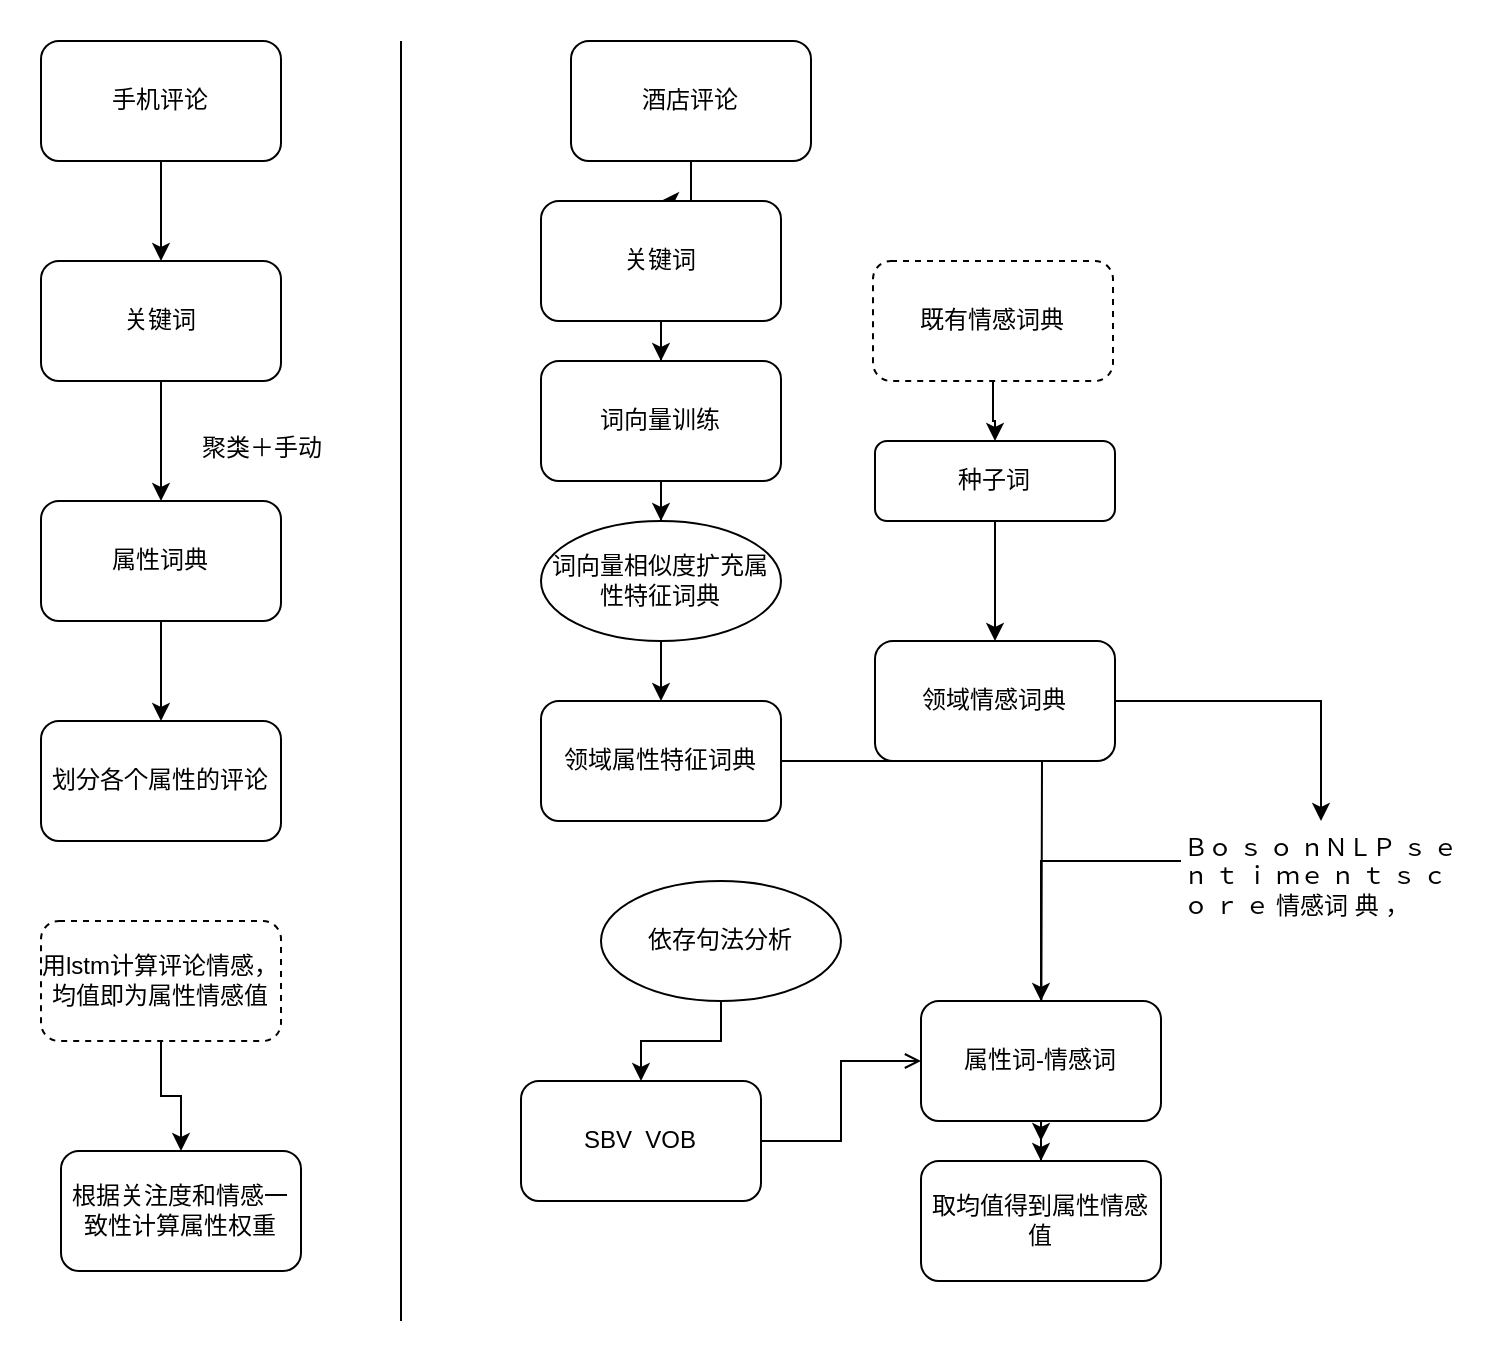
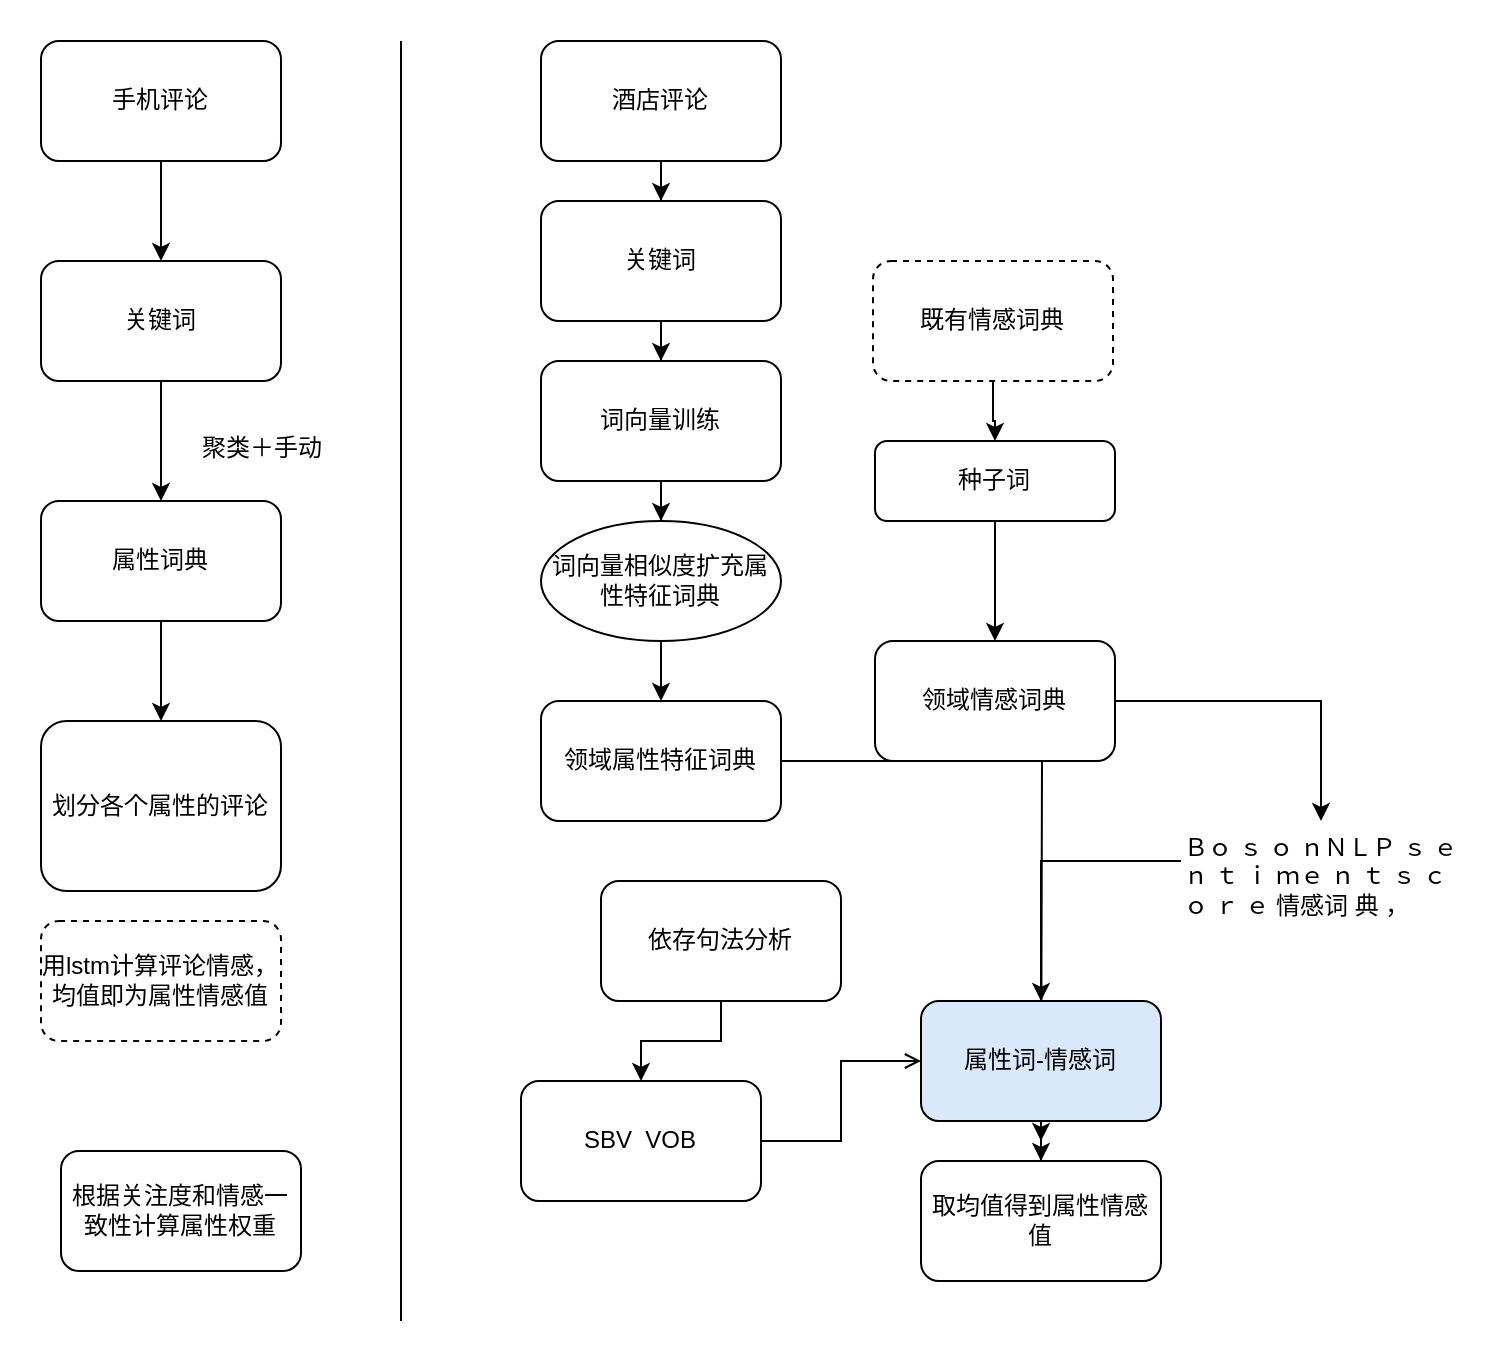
node "酒店评论": moved (691, 101) -> (661, 101)
node "划分各个属性的评论": size 240x120 -> 240x170
node "依存句法分析": shape ellipse -> rounded rectangle
node "属性词-情感词": fillcolor #ffffff -> #dae8fc
edge "用lstm计算评论情感，均值即为属性情感值" -> "根据关注度和情感一致性计算属性权重": removed
